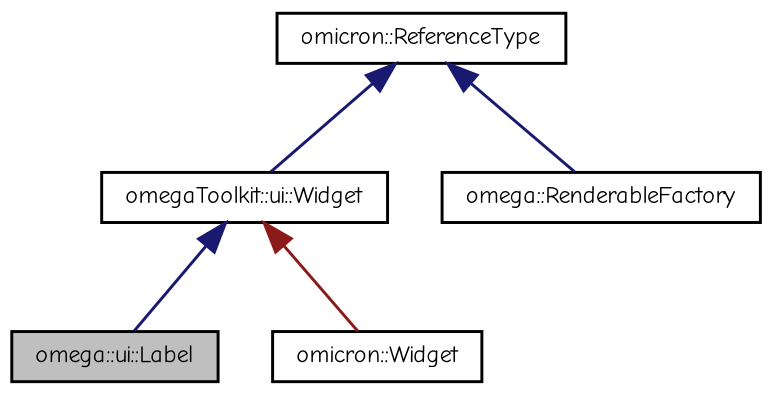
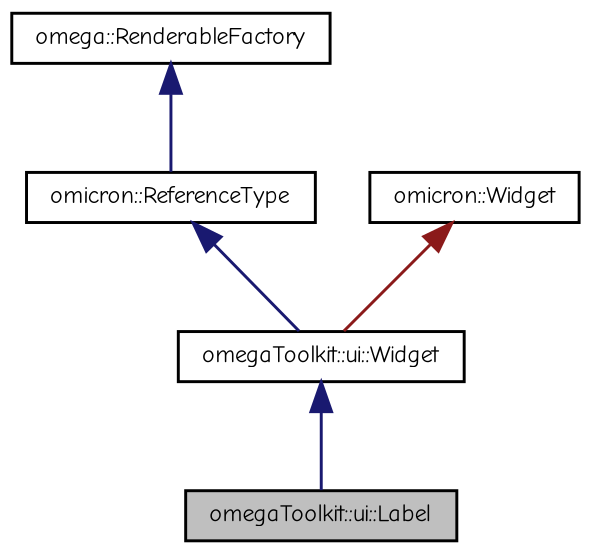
edge "omega::RenderableFactory" -> "omicron::ReferenceType": reversed
edge "omicron::Widget" -> "omegaToolkit::ui::Widget": reversed
node "omega::ui::Label": label "omega::ui::Label" -> "omegaToolkit::ui::Label"
